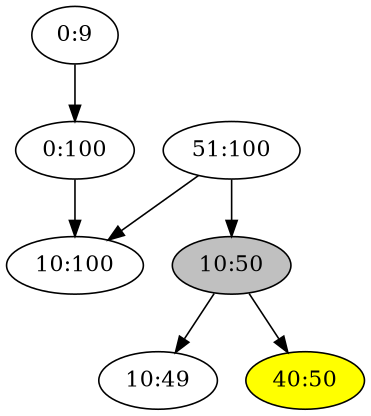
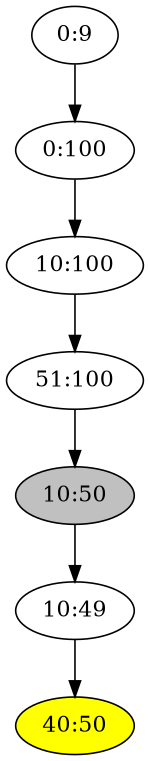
edge "51:100" -> "10:100": reversed
edge "10:50" -> "40:50": now "10:49" -> "40:50"
